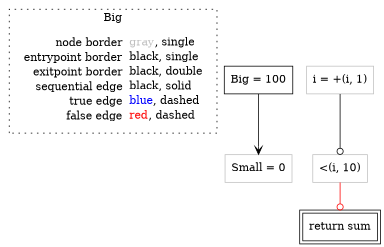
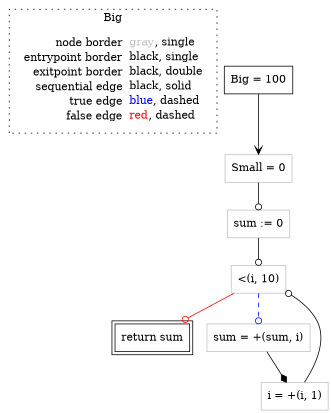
node "sum := 0": added
node "sum = +(sum, i)": added
